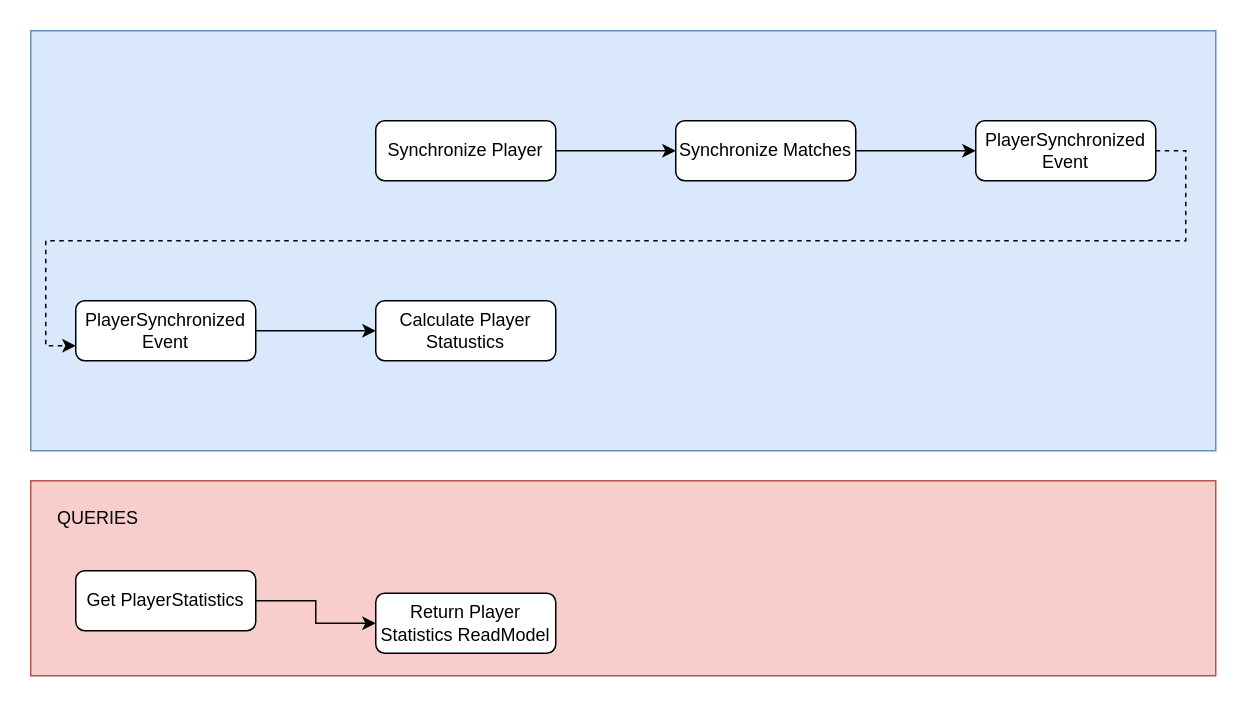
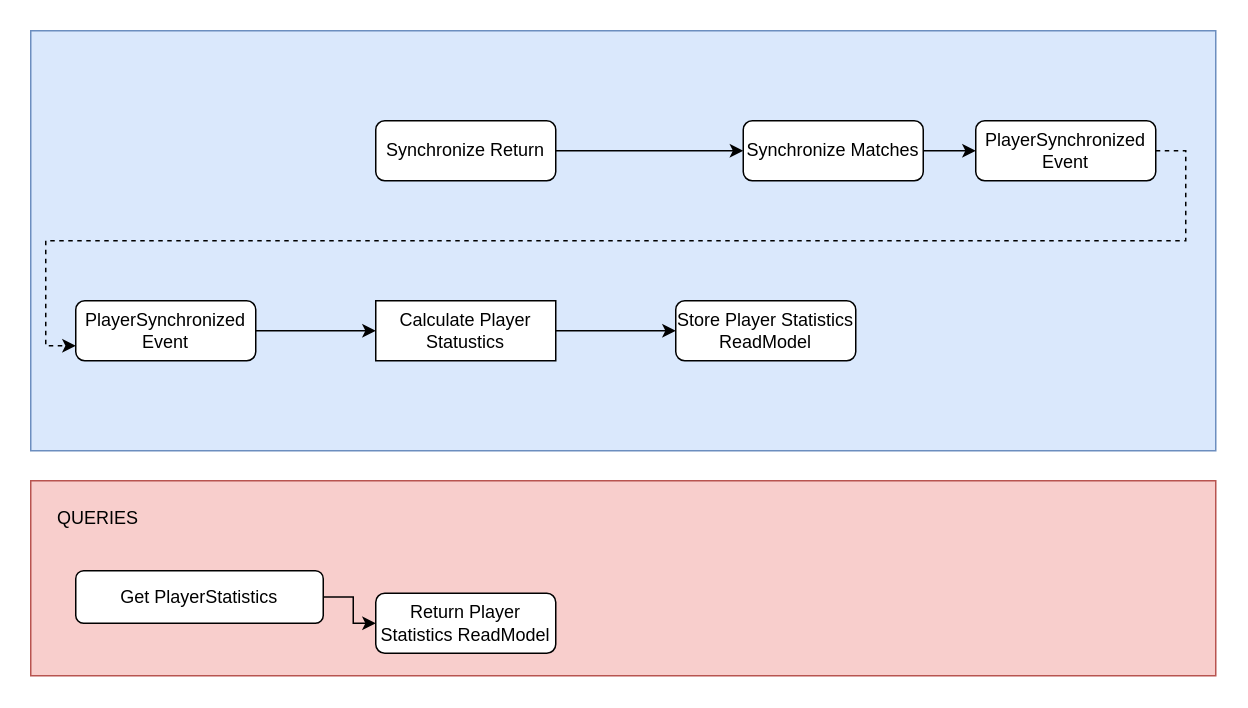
node "Synchronize Player": label "Synchronize Player" -> "Synchronize Return"
node "Synchronize Matches": moved (766, 151) -> (833, 151)
node "Calculate Player Statustics": shape rounded rectangle -> rectangle
edge "Calculate Player Statustics" -> "Store Player Statistics ReadModel": added
node "Store Player Statistics ReadModel": added
node "Get PlayerStatistics": size 180x60 -> 248x53
